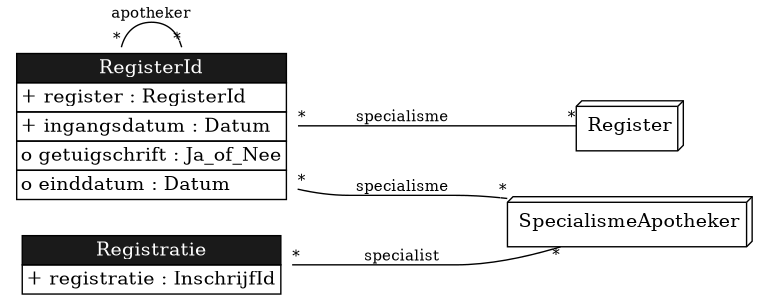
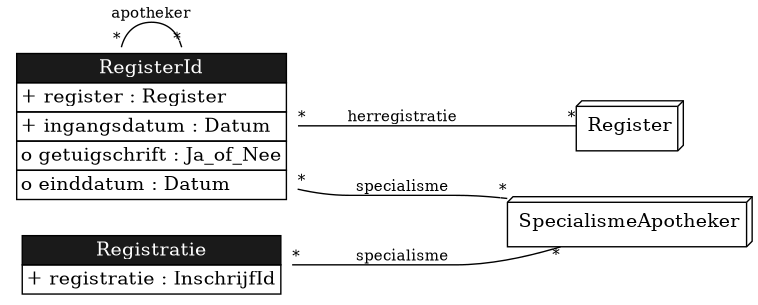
node "RegisterId": text "+ register : RegisterId" -> "+ register : Register"
edge "RegisterId" -> "Register": label "specialisme" -> "herregistratie"
edge "Registratie" -> "SpecialismeApotheker": label "specialist" -> "specialisme"
